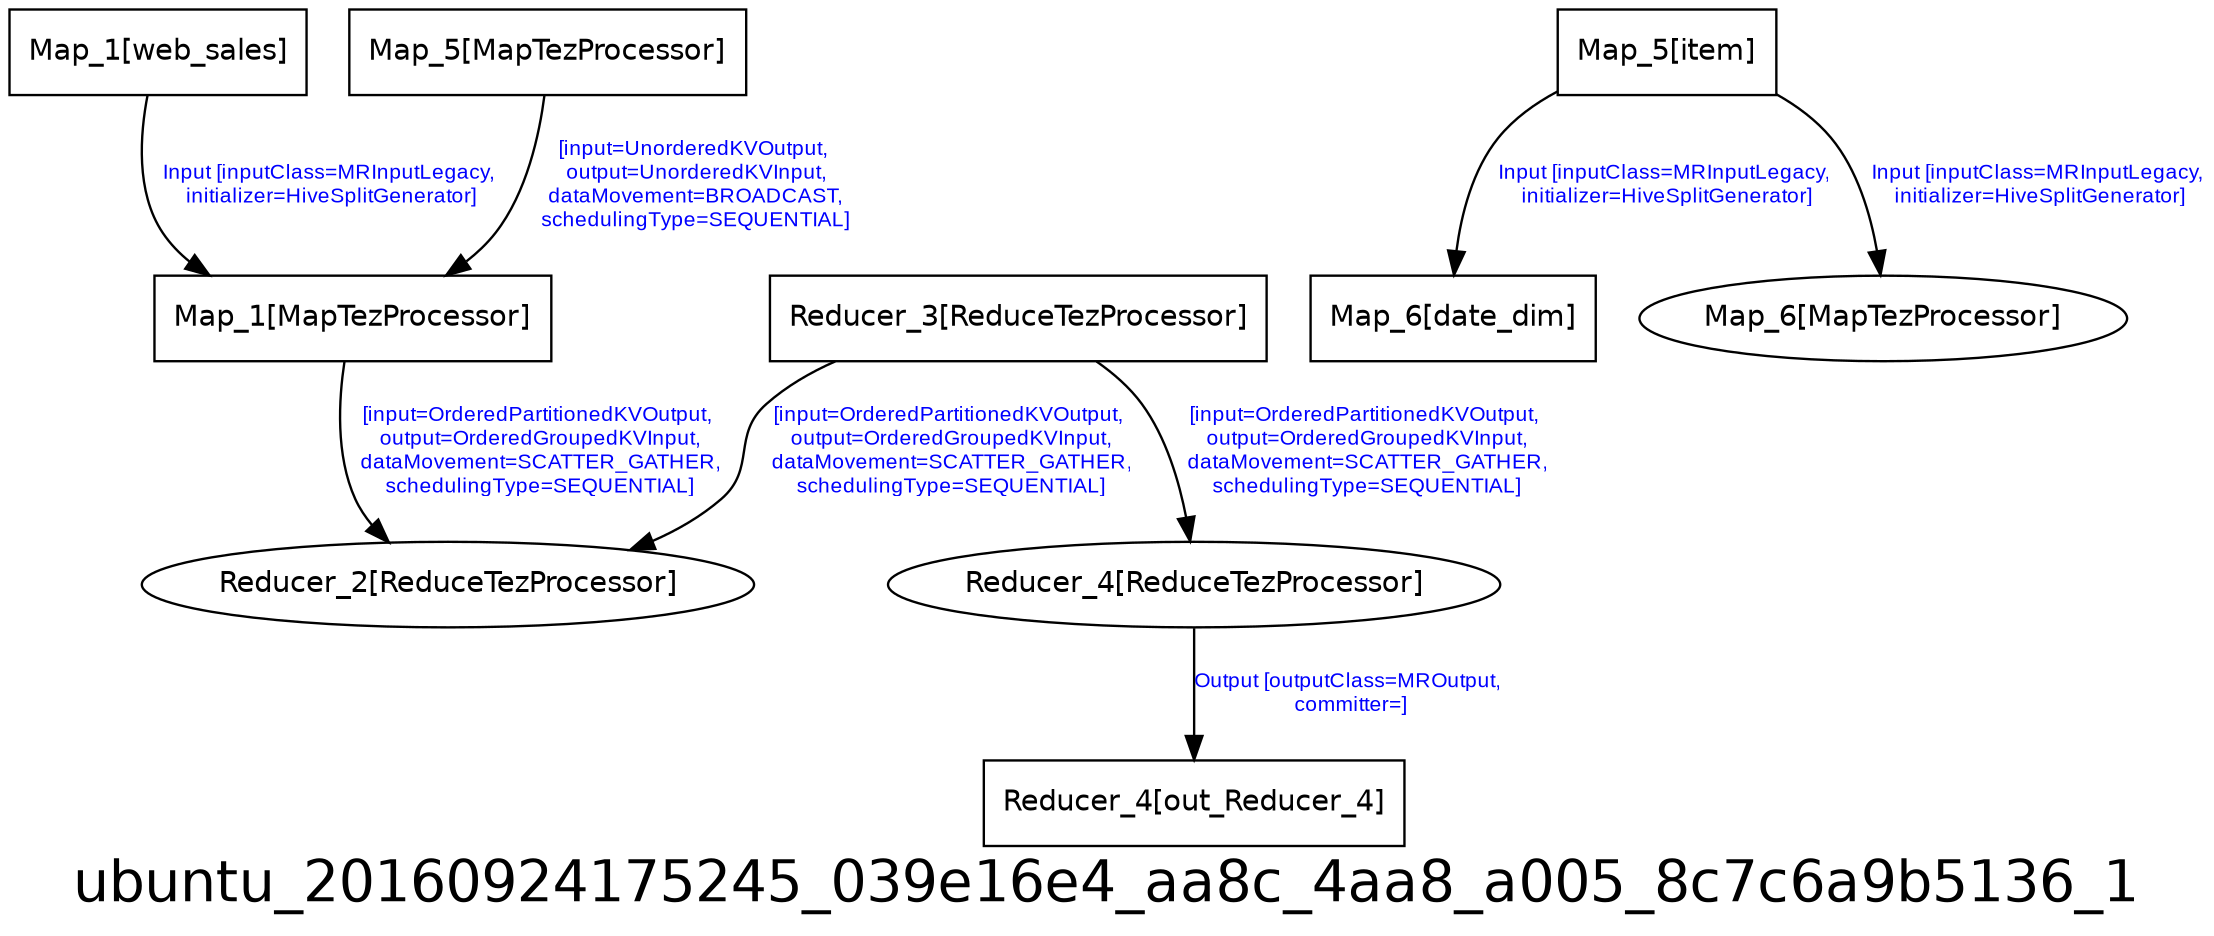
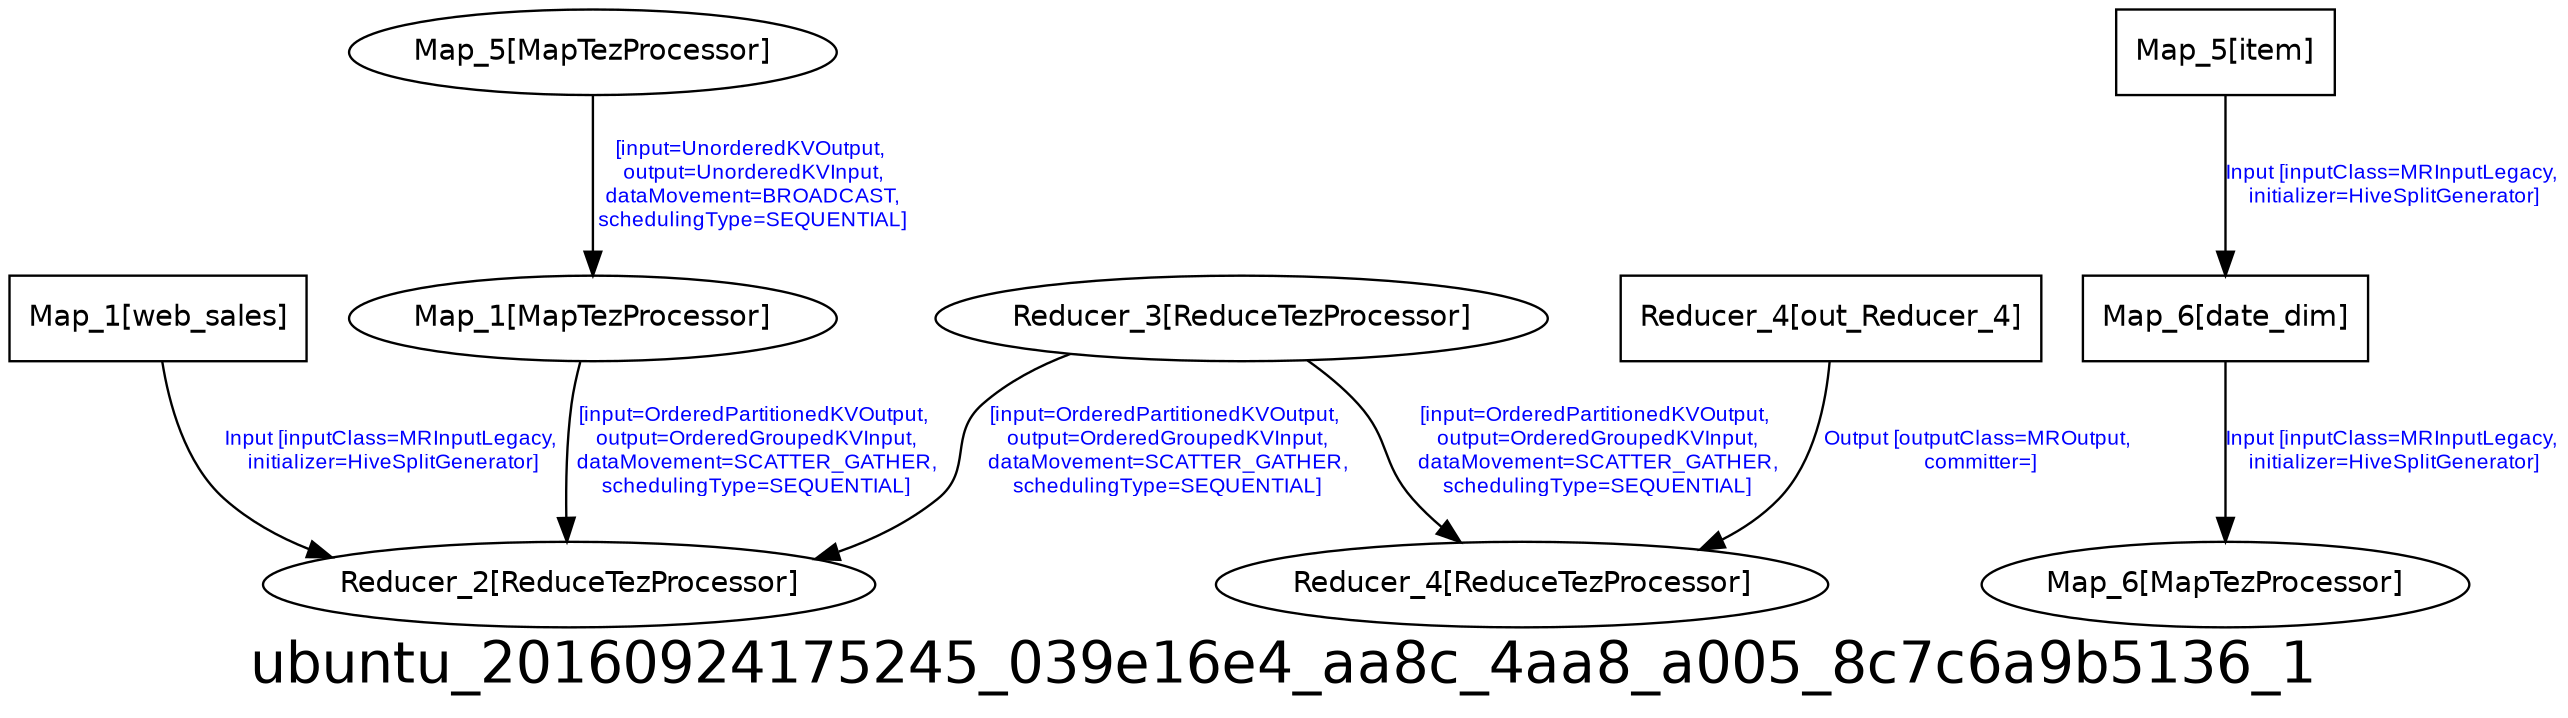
node "Map_5[MapTezProcessor]": shape box -> ellipse
edge "Map_5[item]" -> "Map_6[MapTezProcessor]": now "Map_6[date_dim]" -> "Map_6[MapTezProcessor]"
edge "Map_1[web_sales]" -> "Map_1[MapTezProcessor]": now "Map_1[web_sales]" -> "Reducer_2[ReduceTezProcessor]"
node "Map_1[MapTezProcessor]": shape box -> ellipse
node "Reducer_3[ReduceTezProcessor]": shape box -> ellipse
edge "Reducer_4[ReduceTezProcessor]" -> "Reducer_4[out_Reducer_4]": reversed
